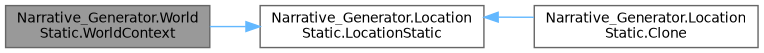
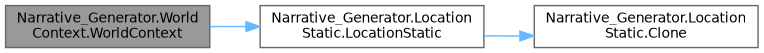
edge "Narrative_Generator.Location Static.Clone" -> "Narrative_Generator.Location Static.LocationStatic": reversed
node "Narrative_Generator.World Static.WorldContext": label "Narrative_Generator.World Static.WorldContext" -> "Narrative_Generator.World Context.WorldContext"
